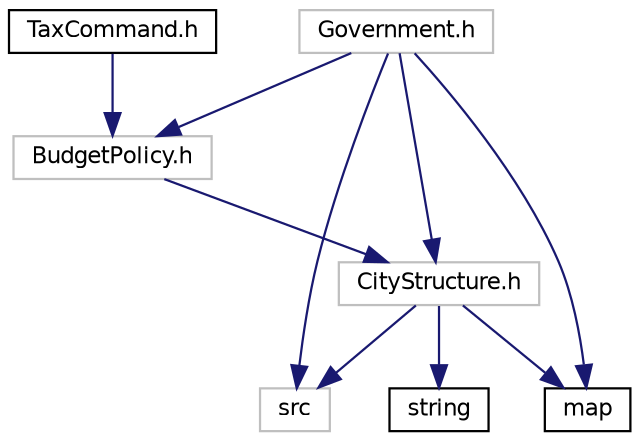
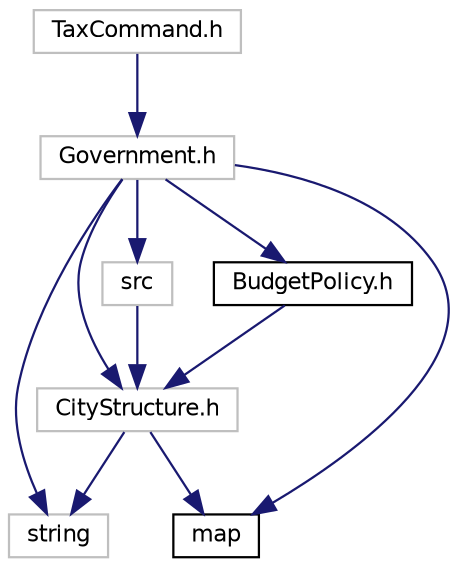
node "TaxCommand.h": color black -> grey75
edge "TaxCommand.h" -> "BudgetPolicy.h": now "TaxCommand.h" -> "Government.h"
node "BudgetPolicy.h": color grey75 -> black
edge "Government.h" -> "string": added
edge "CityStructure.h" -> "src": reversed
node "string": color black -> grey75
